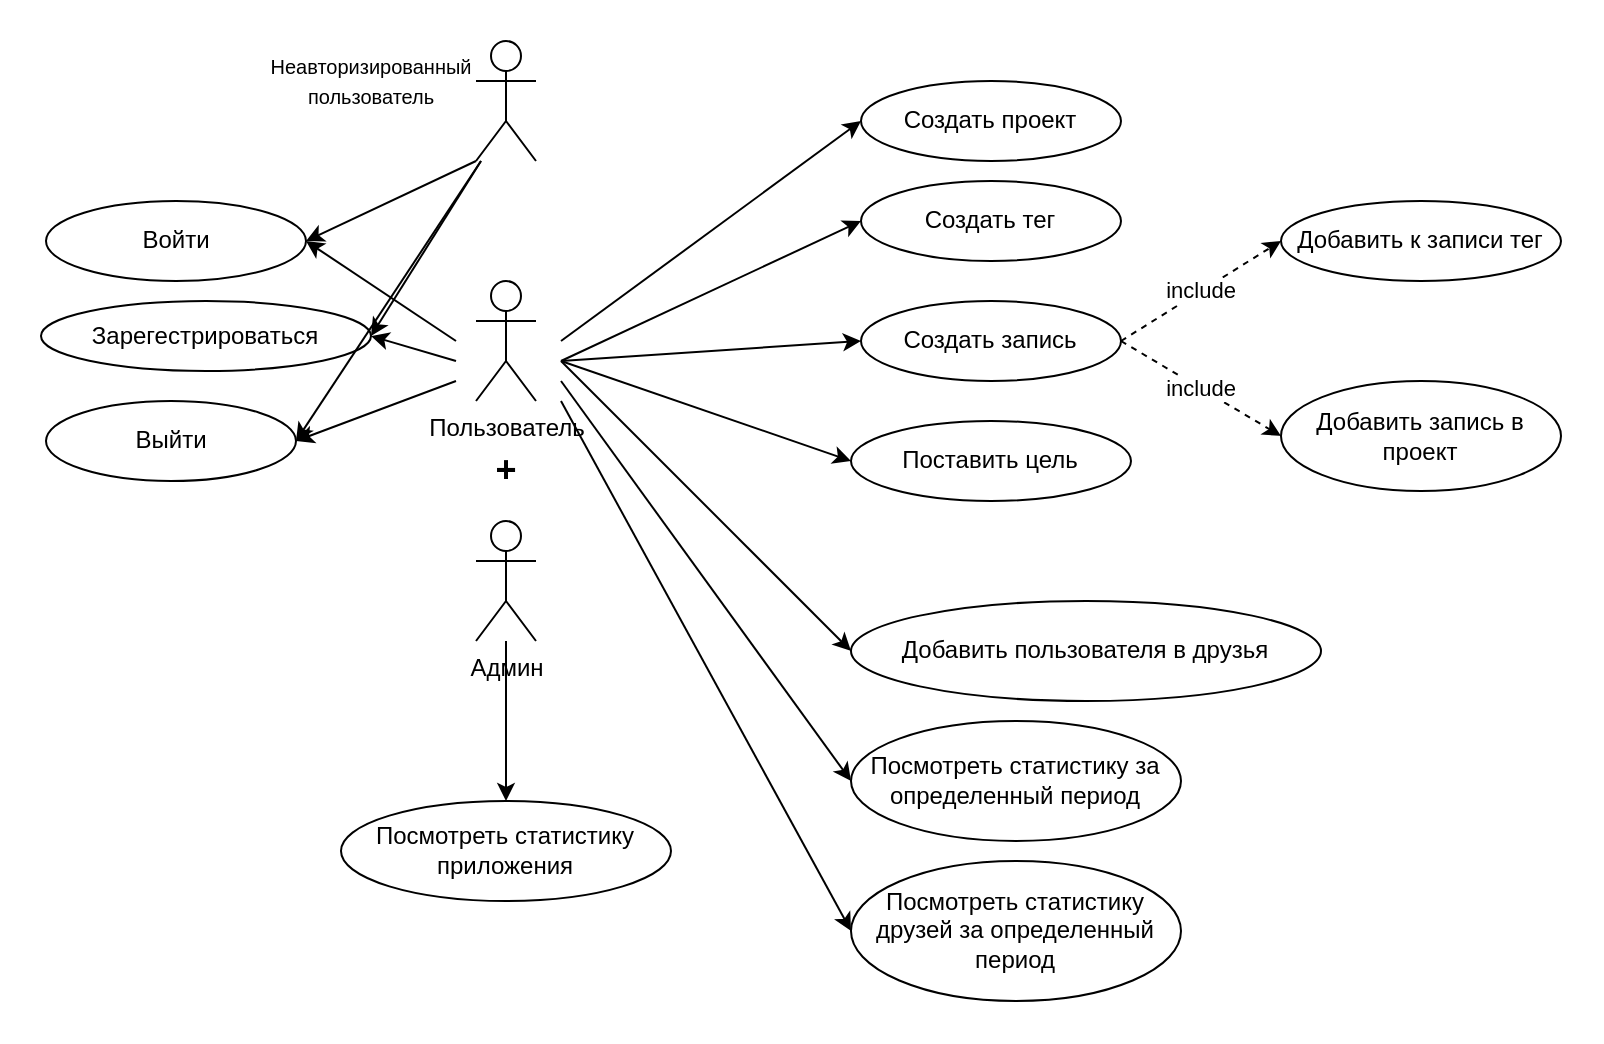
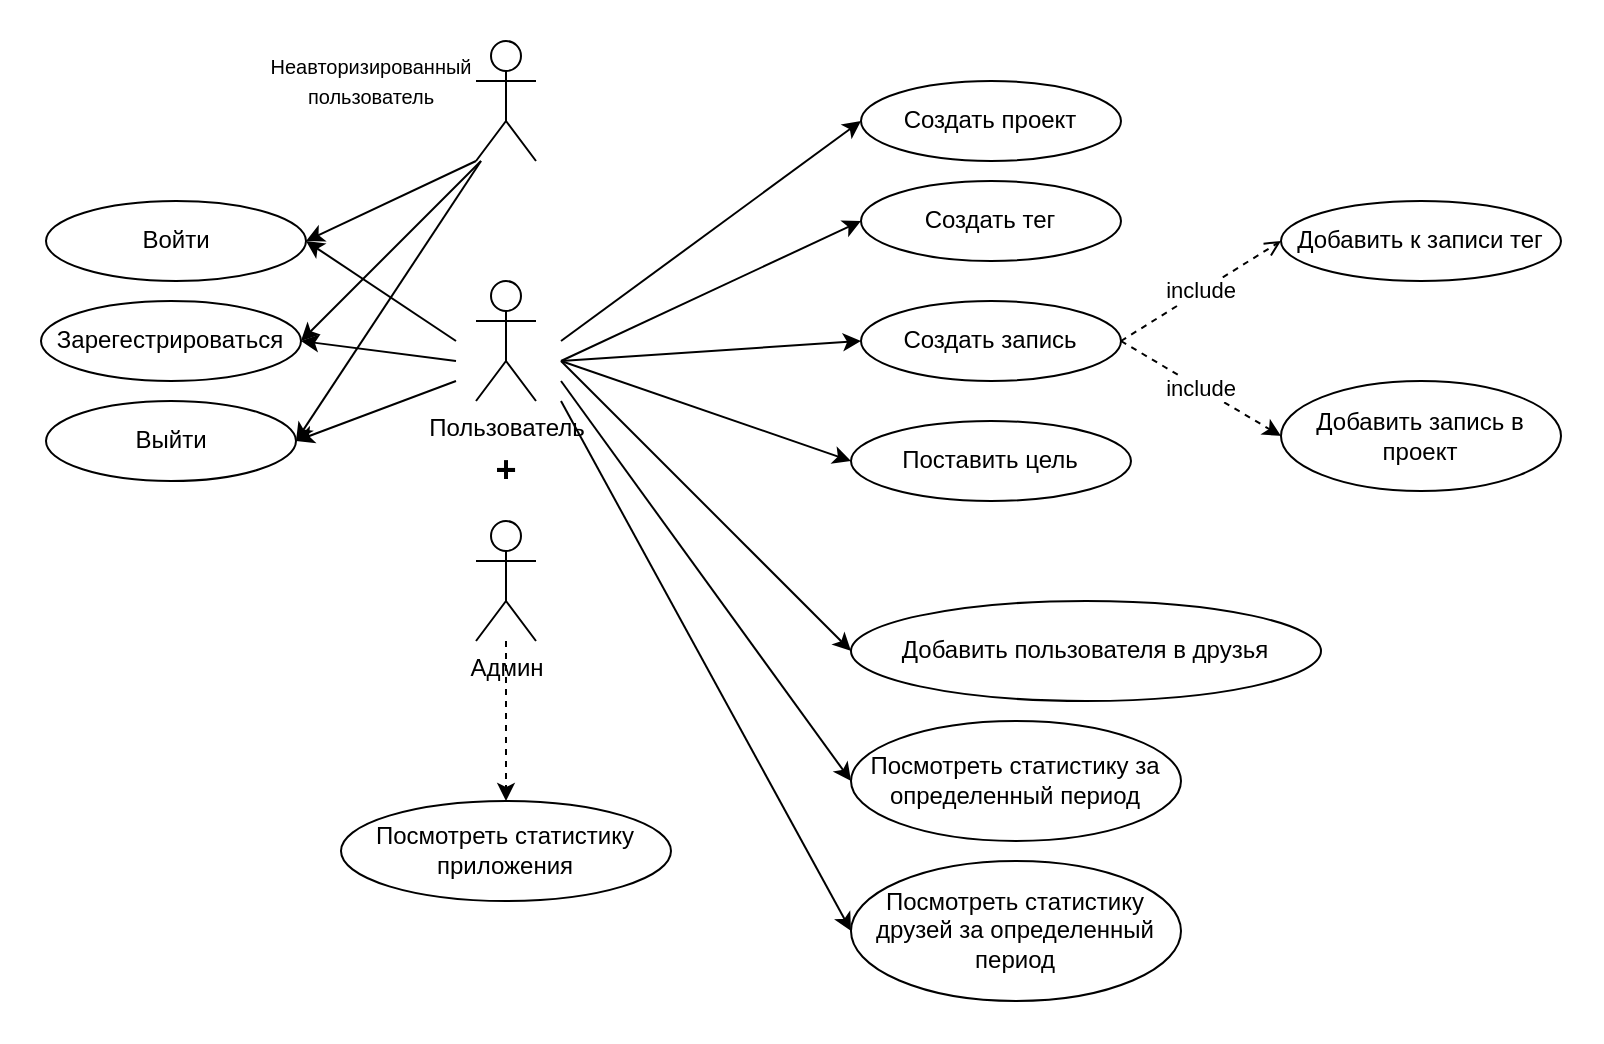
edge "Создать запись" -> "Добавить к записи тег": arrowhead classic -> open
node "Зарегестрироваться": size 330x70 -> 260x80
edge "Админ" -> "Посмотреть статистику приложения": style solid -> dashed
